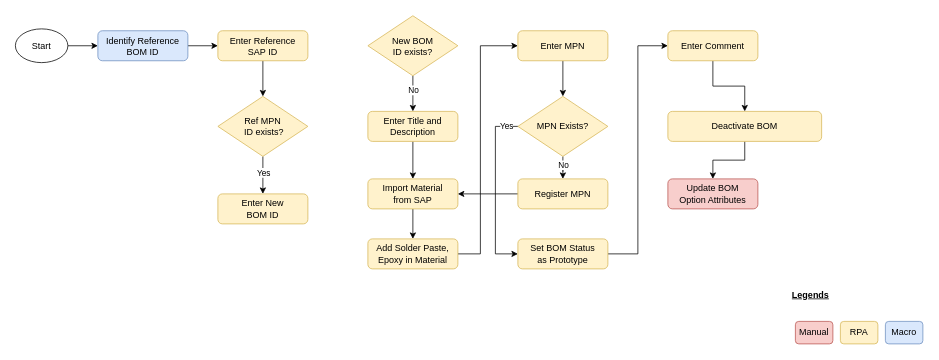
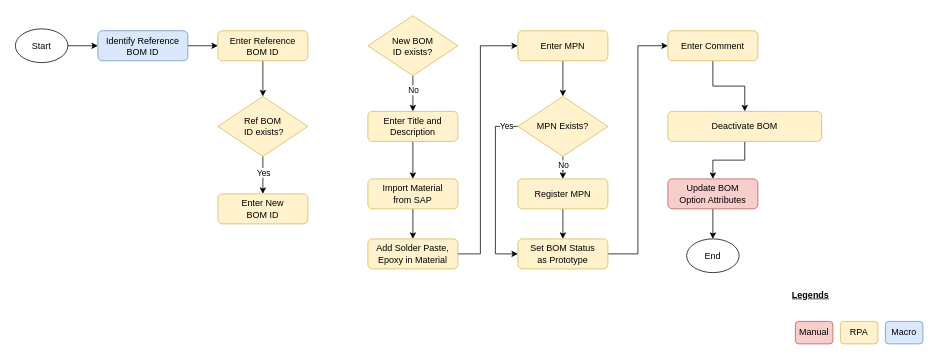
node "Enter Reference SAP ID": label "Enter Reference SAP ID" -> "Enter Reference BOM ID"
node "Ref MPN ID exists?": label "Ref MPN ID exists?" -> "Ref BOM ID exists?"
edge "Register MPN" -> "Import Material from SAP": now "Register MPN" -> "Set BOM Status as Prototype"
edge "Update BOM Option Attributes" -> "End": added
node "End": added
